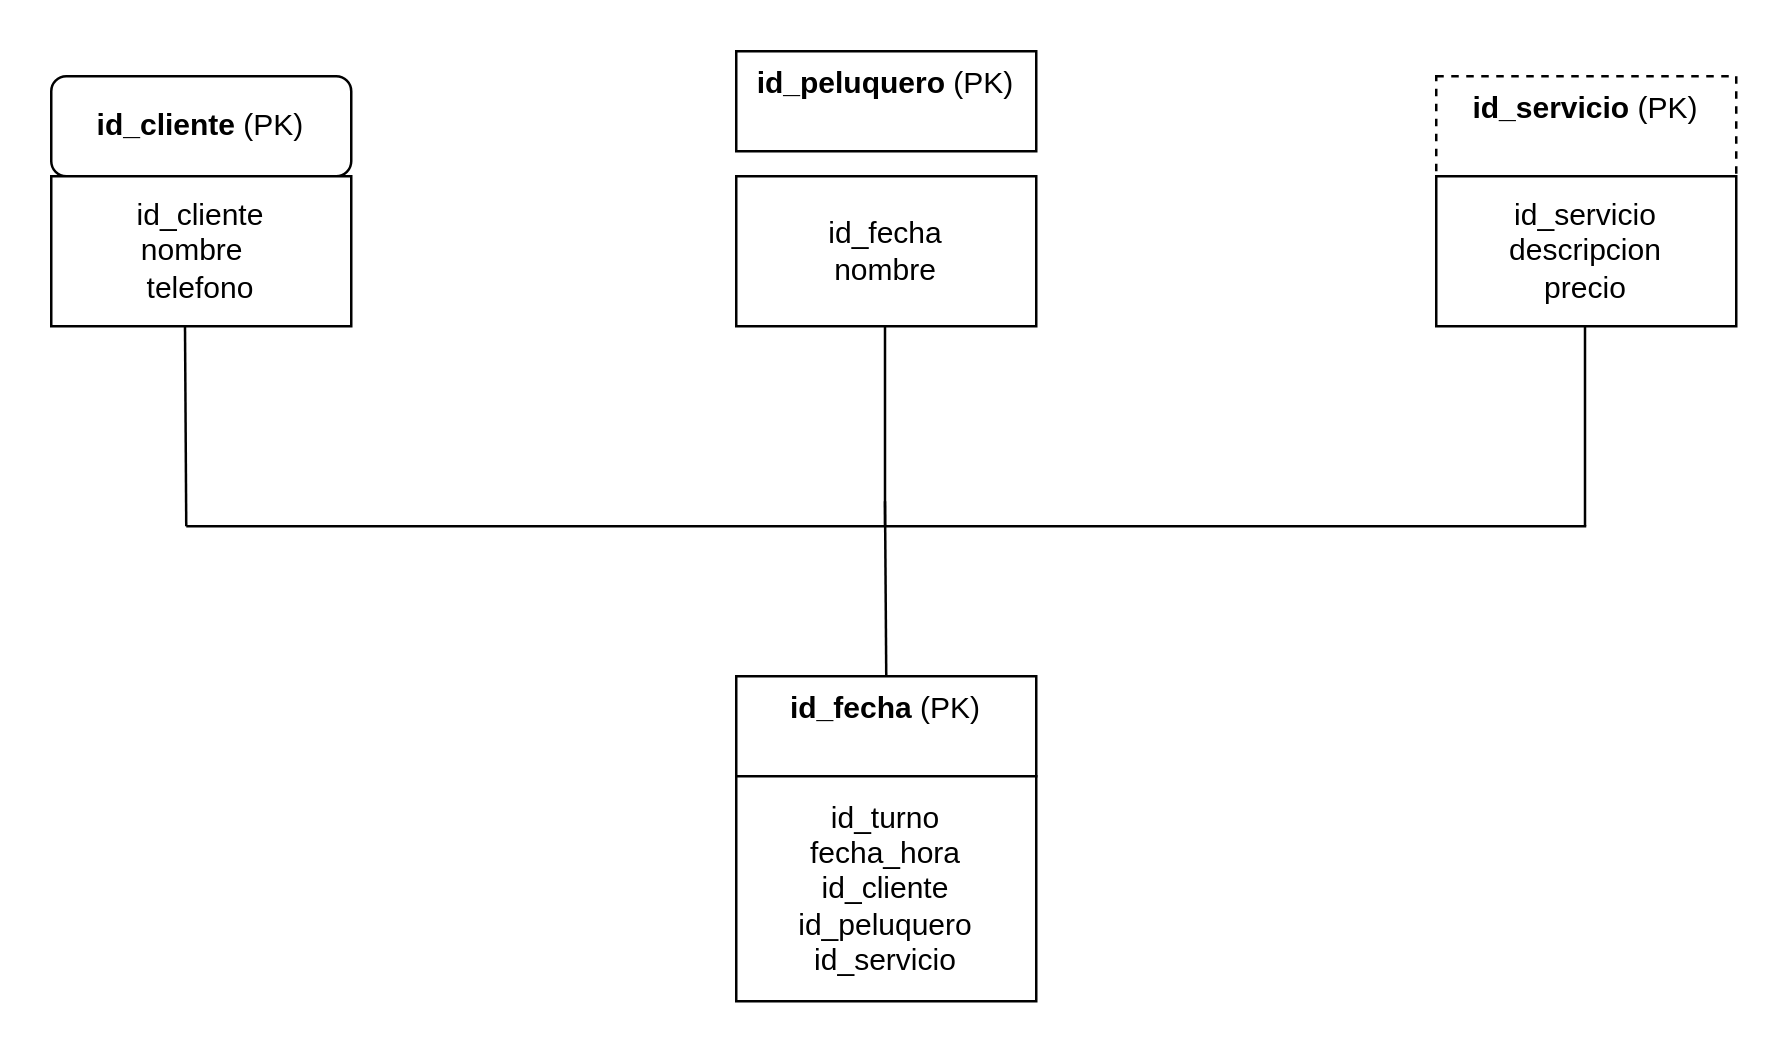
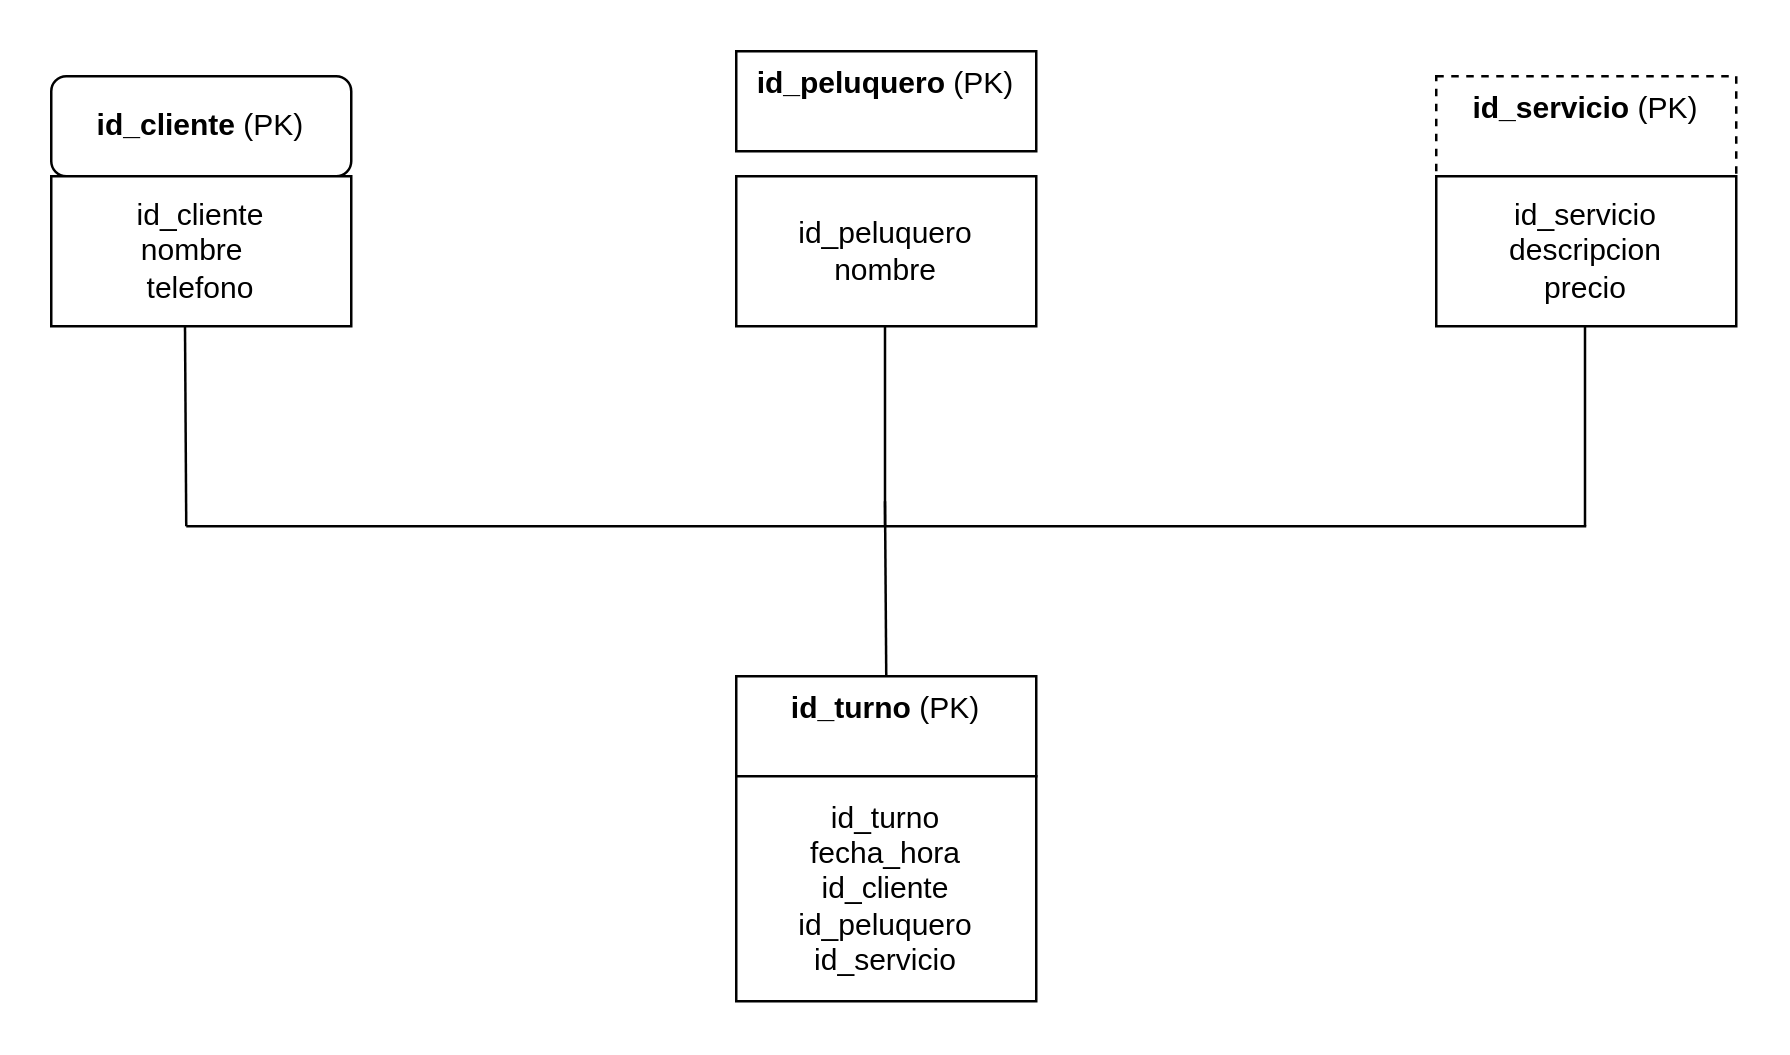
node "id_fecha nombre": label "id_fecha nombre" -> "id_peluquero nombre"
node "id_fecha (PK)": label "id_fecha (PK)" -> "id_turno (PK)"
